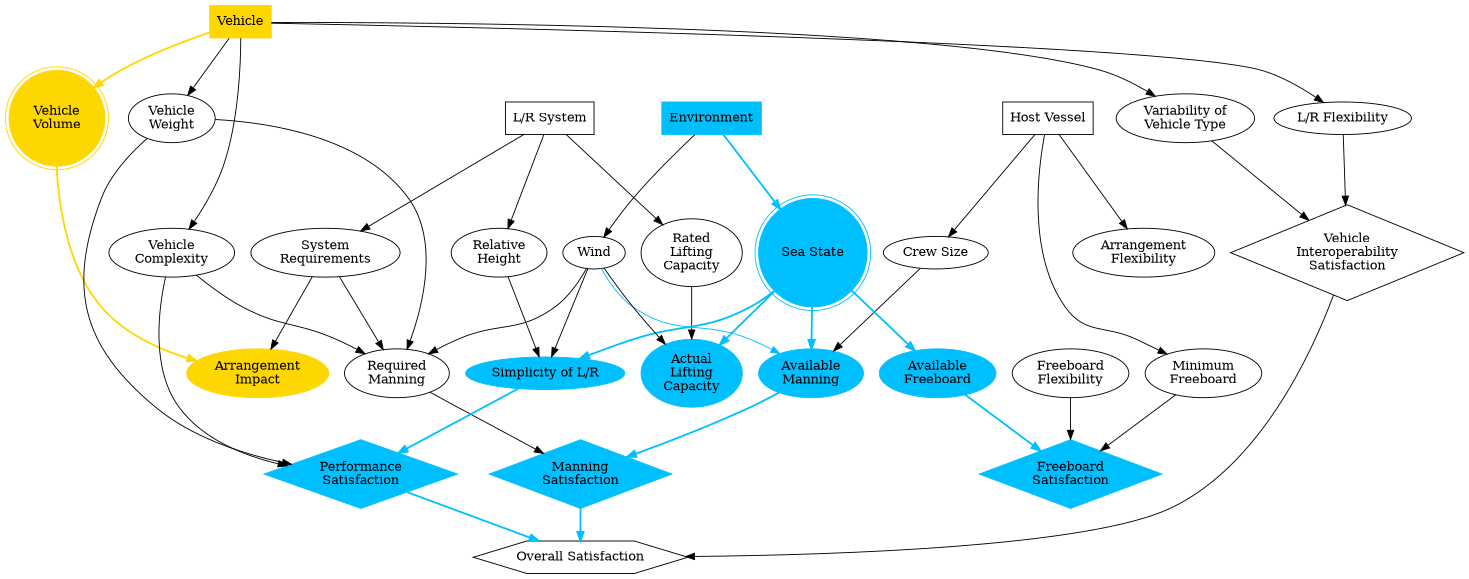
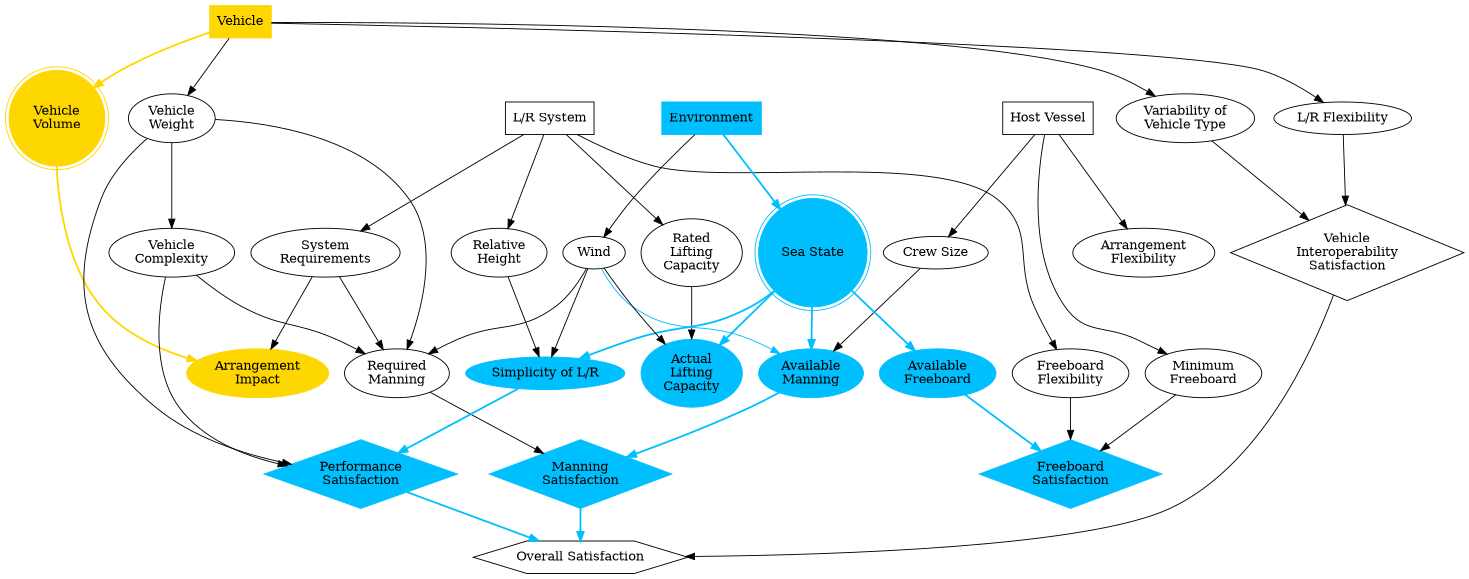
edge "Vehicle" -> "Vehicle Complexity": now "Vehicle Weight" -> "Vehicle Complexity"
edge "L/R System" -> "Freeboard Flexibility": added
